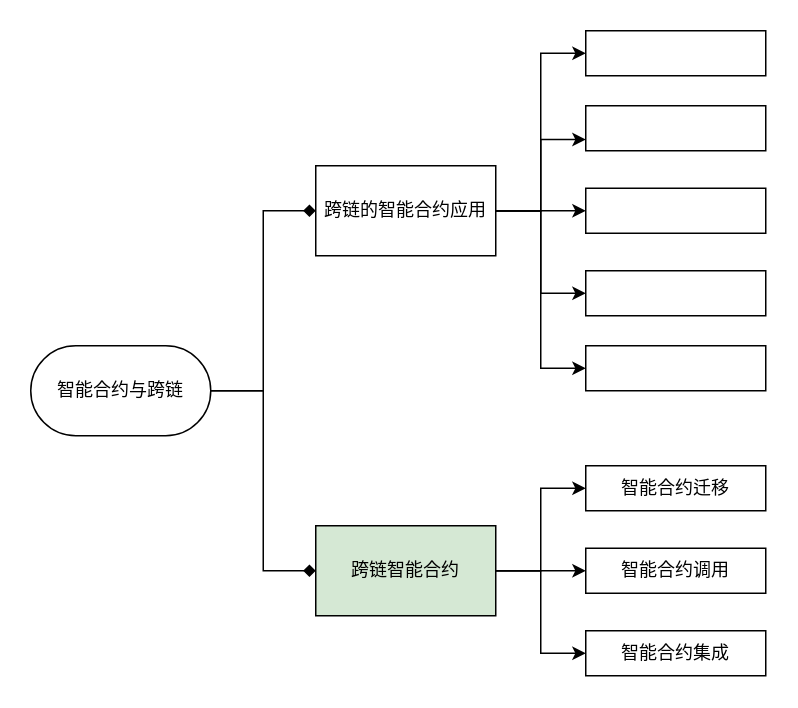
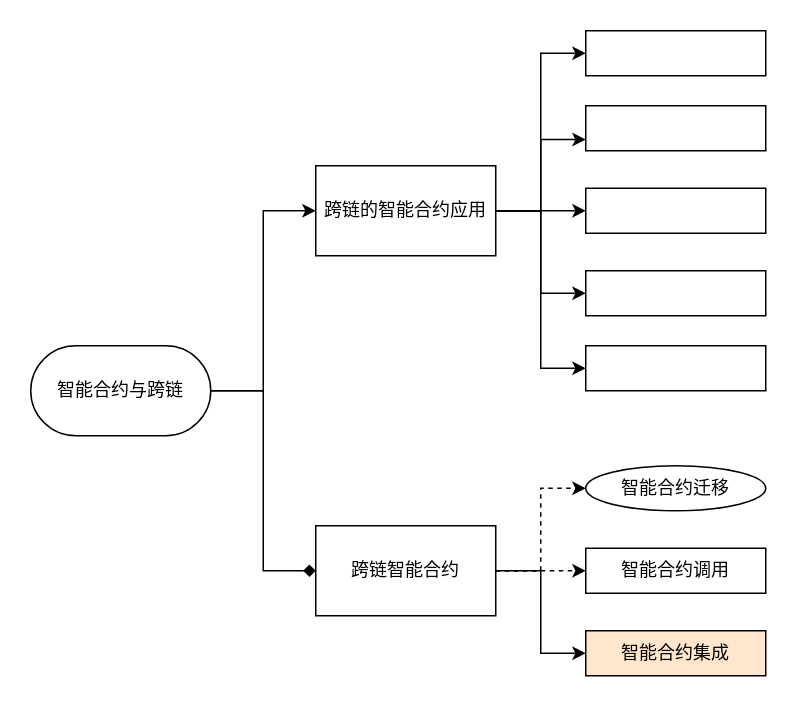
edge "智能合约与跨链" -> "跨链的智能合约应用": arrowhead diamond -> classic
node "智能合约迁移": shape rectangle -> ellipse
edge "跨链智能合约" -> "智能合约迁移": style solid -> dashed
node "跨链智能合约": fillcolor #d5e8d4 -> #ffffff
edge "跨链智能合约" -> "智能合约调用": style solid -> dashed
node "智能合约集成": fillcolor #ffffff -> #ffe6cc
